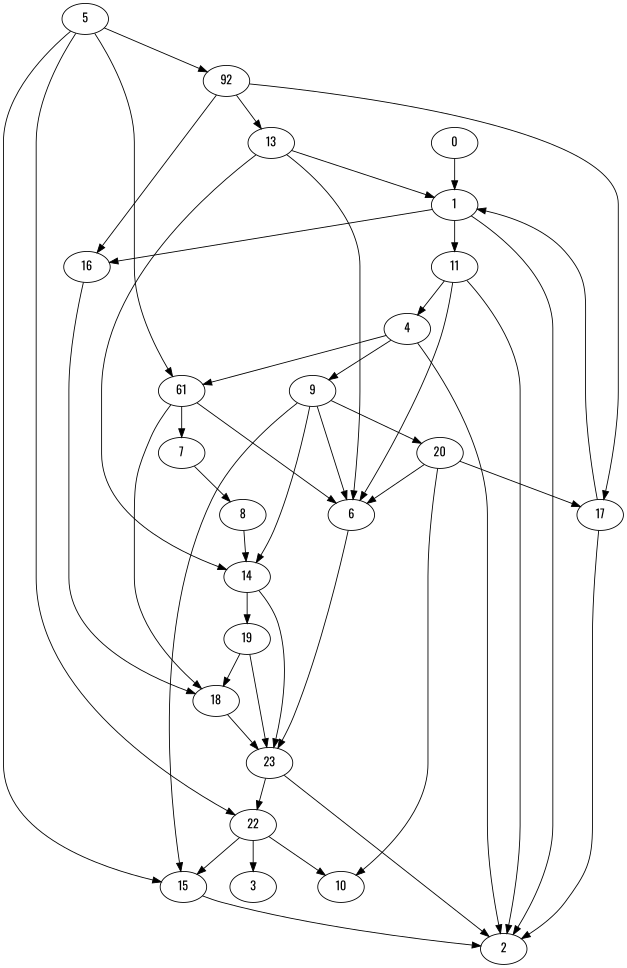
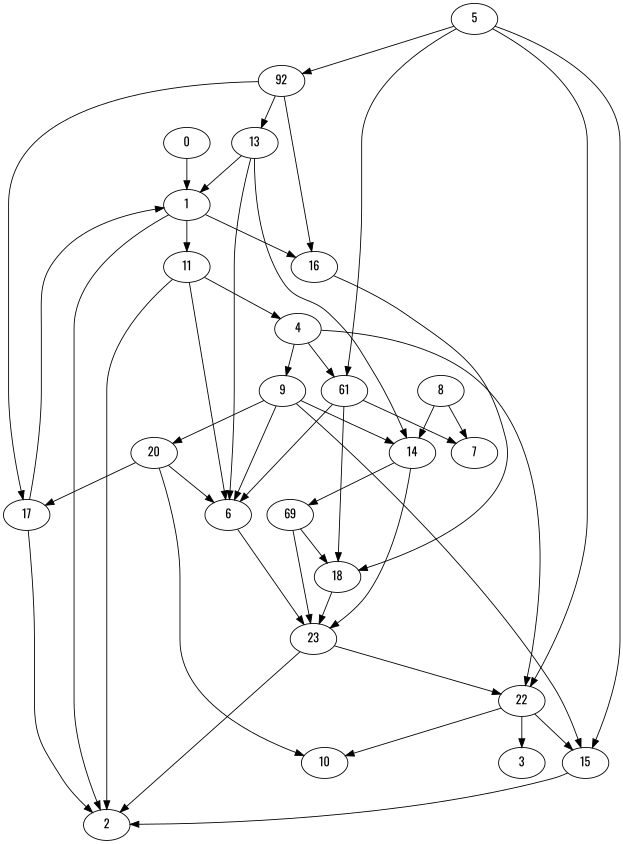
edge "7" -> "8": reversed
edge "4" -> "2": now "4" -> "22"
node "19": label "19" -> "69"
